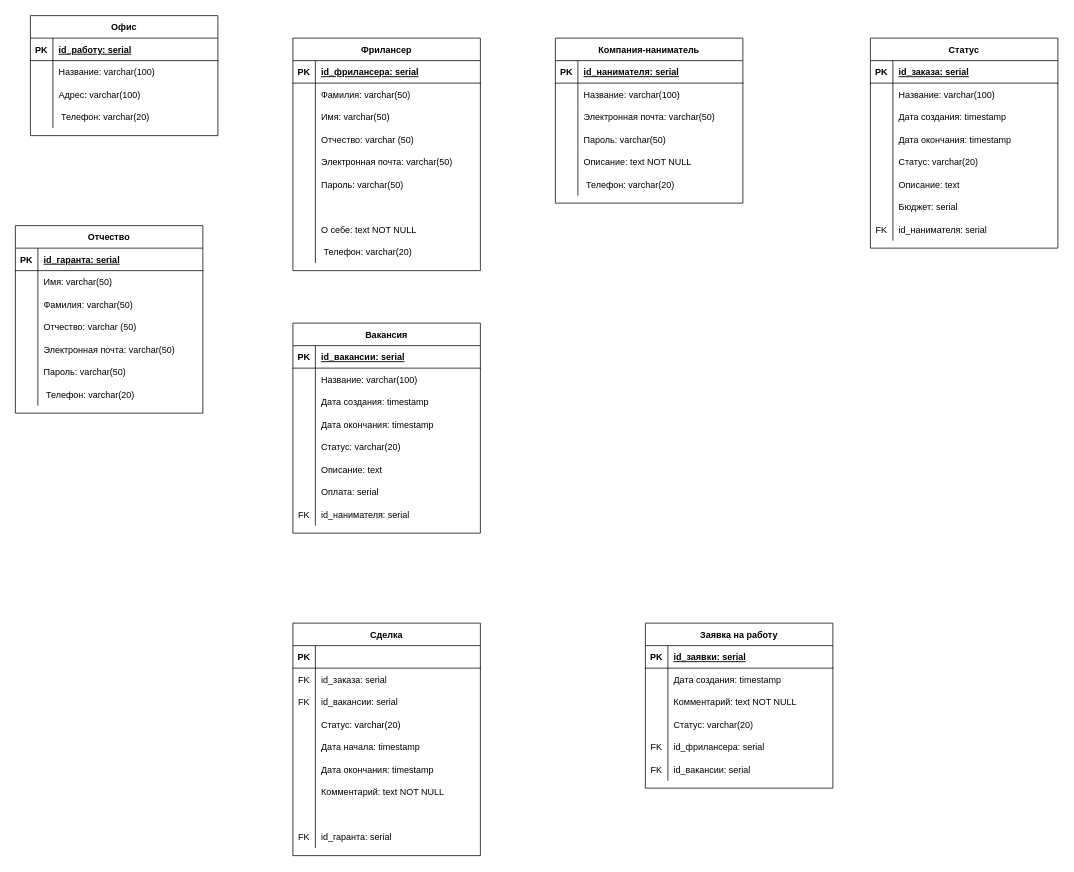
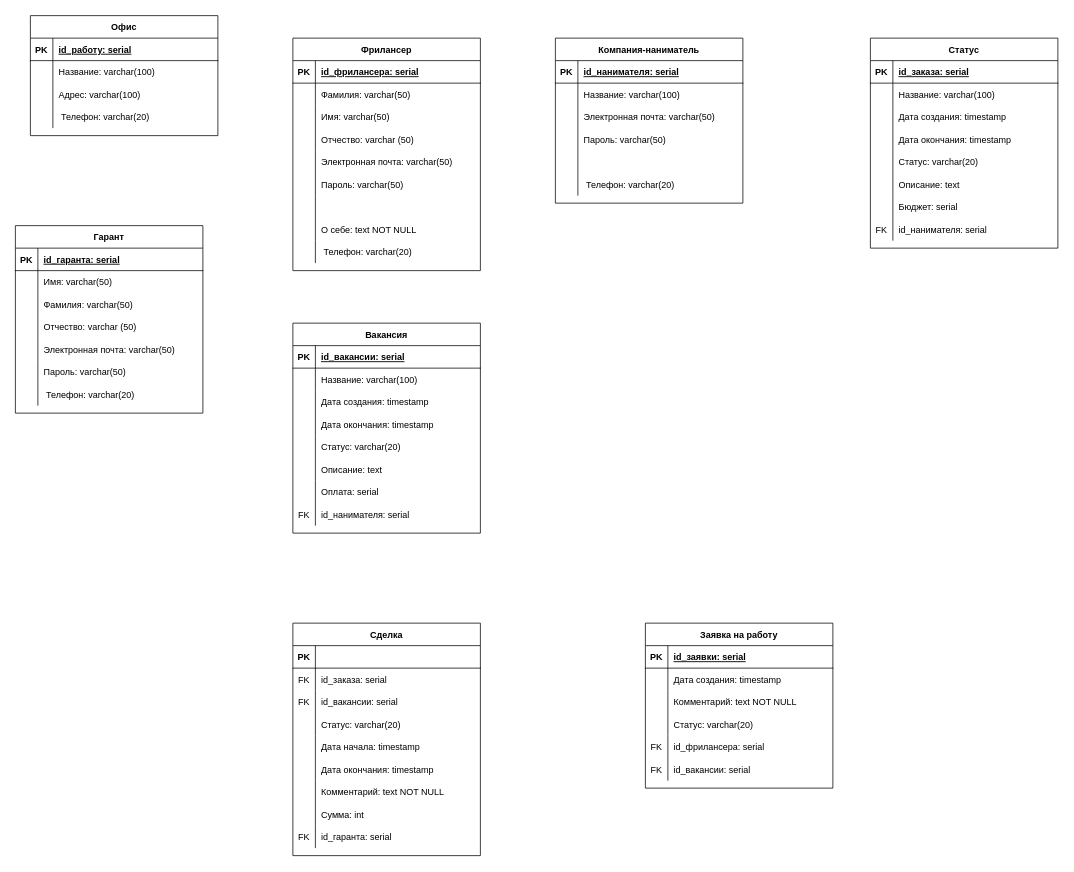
node "Описание: text NOT NULL": removed
node "Отчество": label "Отчество" -> "Гарант"
node "Сумма: int": added
